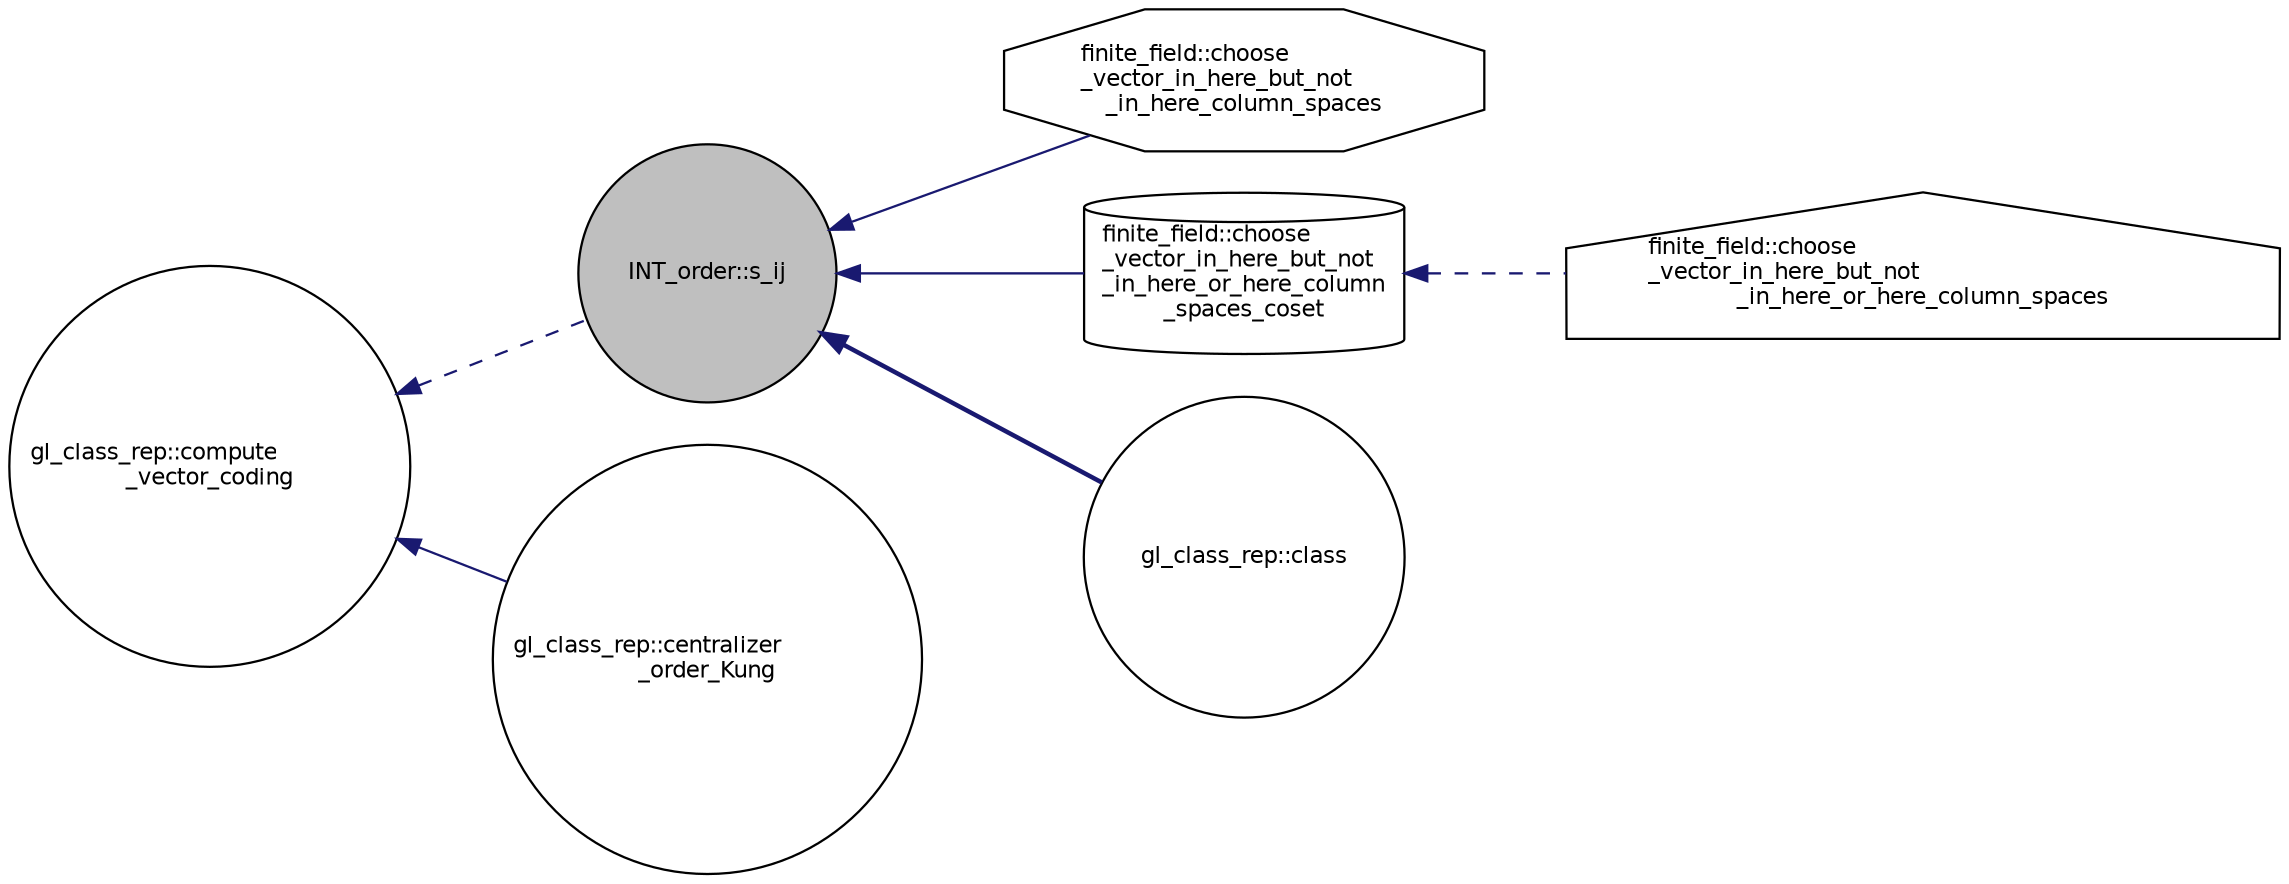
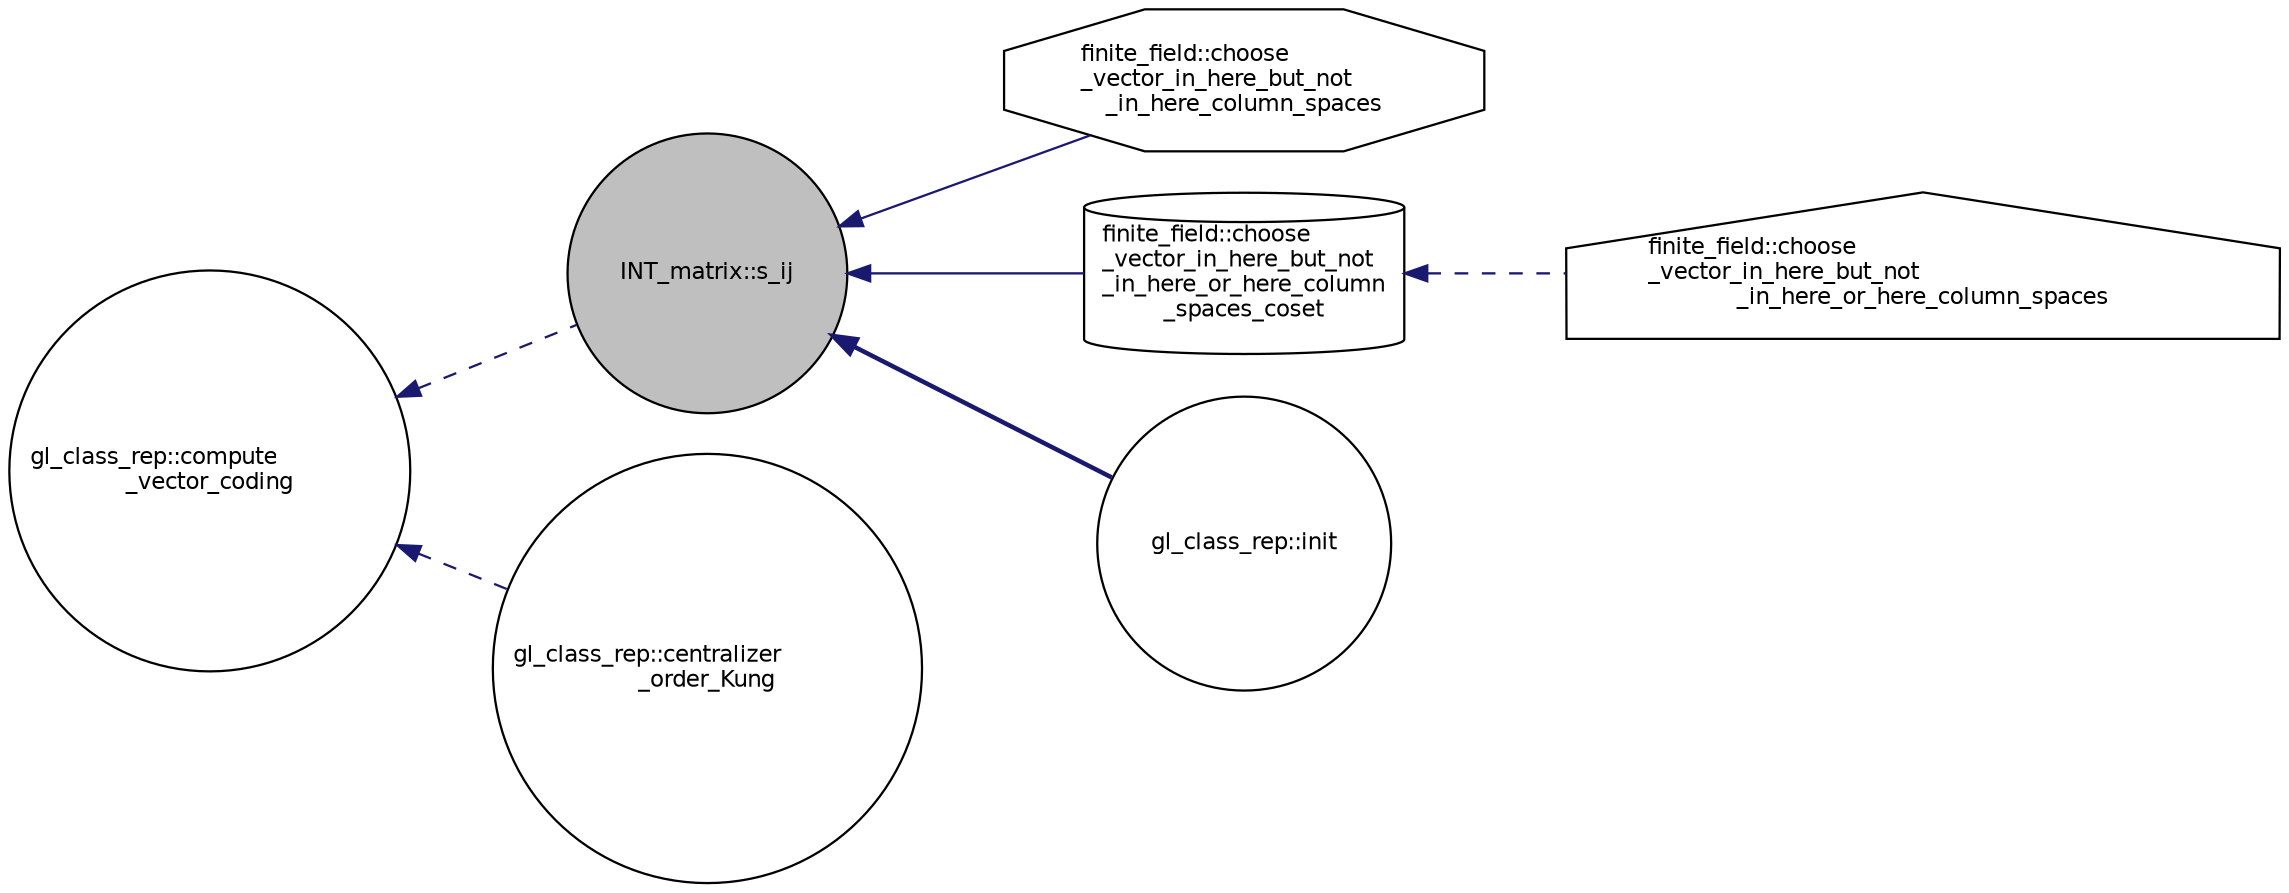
node "INT_order::s_ij": label "INT_order::s_ij" -> "INT_matrix::s_ij"
node "gl_class_rep::class": label "gl_class_rep::class" -> "gl_class_rep::init"
edge "gl_class_rep::centralizer _order_Kung" -> "gl_class_rep::compute _vector_coding": style solid -> dashed
